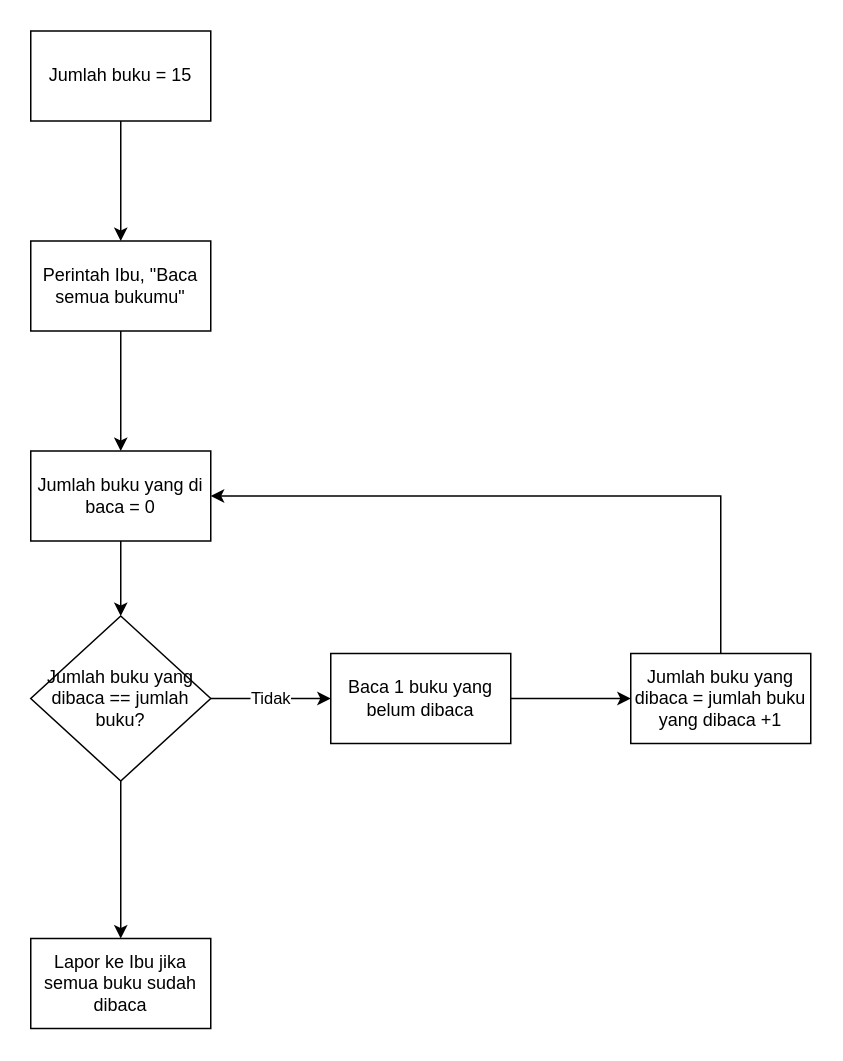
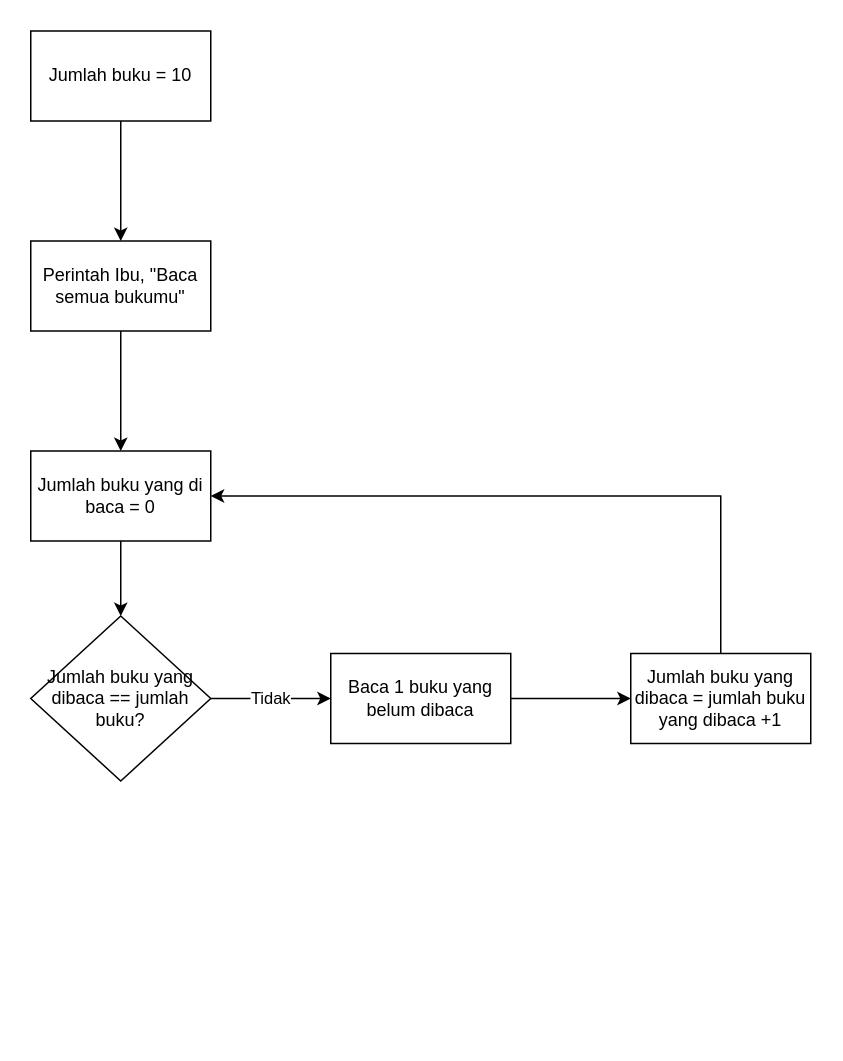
node "Jumlah buku = 15": label "Jumlah buku = 15" -> "Jumlah buku = 10"
edge "Jumlah buku yang dibaca == jumlah buku?" -> "Lapor ke Ibu jika semua buku sudah dibaca": removed
node "Lapor ke Ibu jika semua buku sudah dibaca": removed
